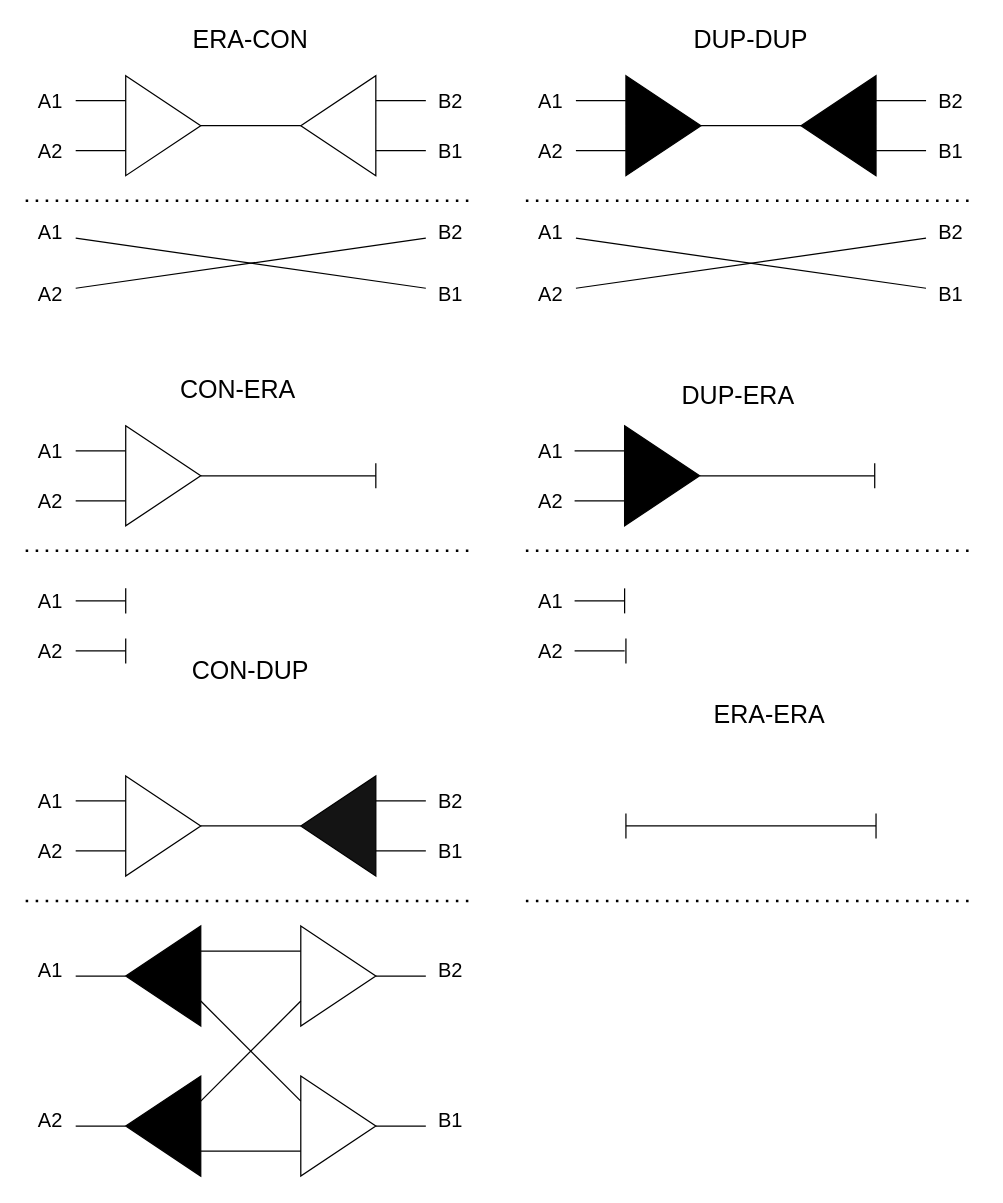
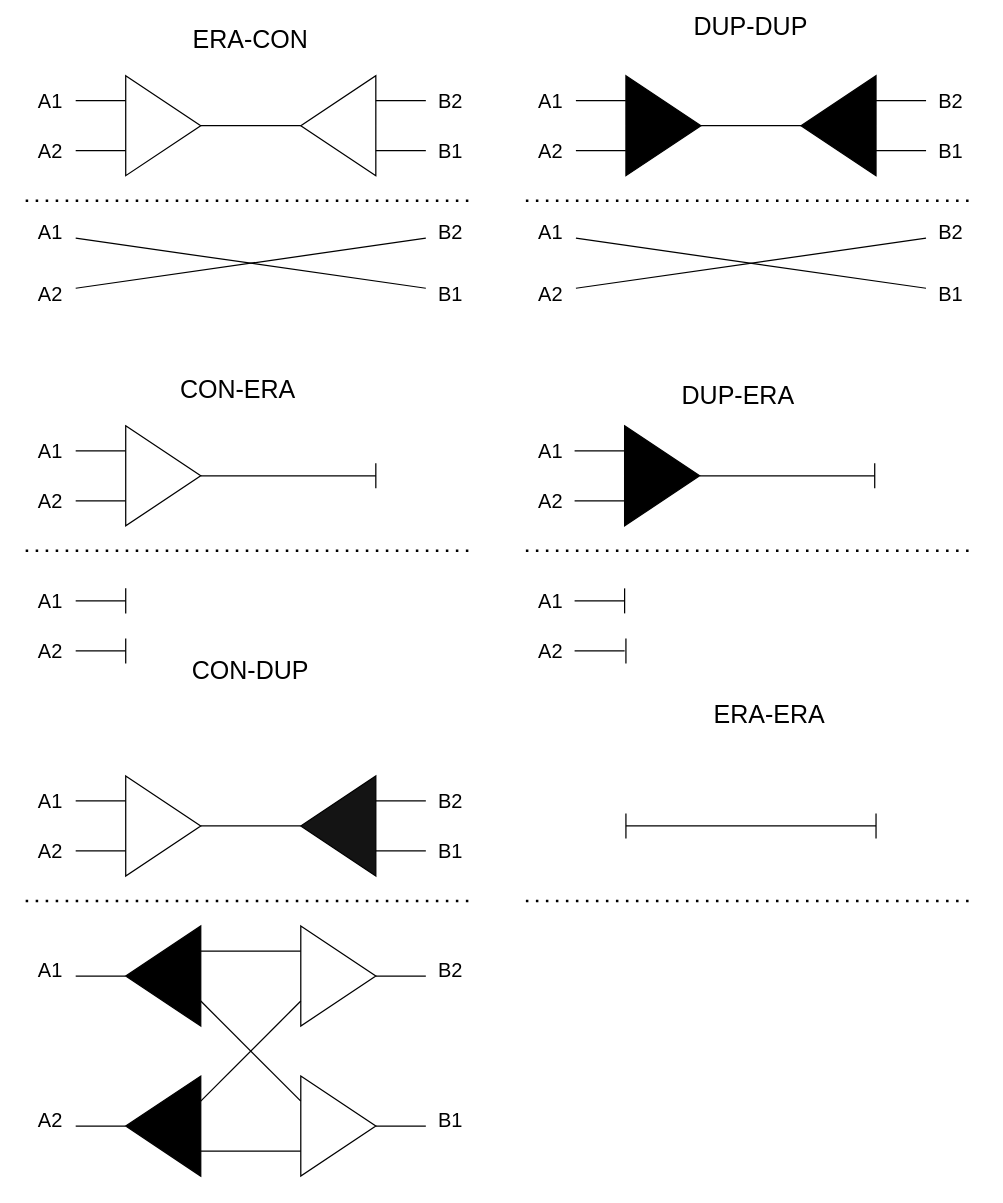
node "DUP-DUP": moved (751, 38) -> (751, 26)
